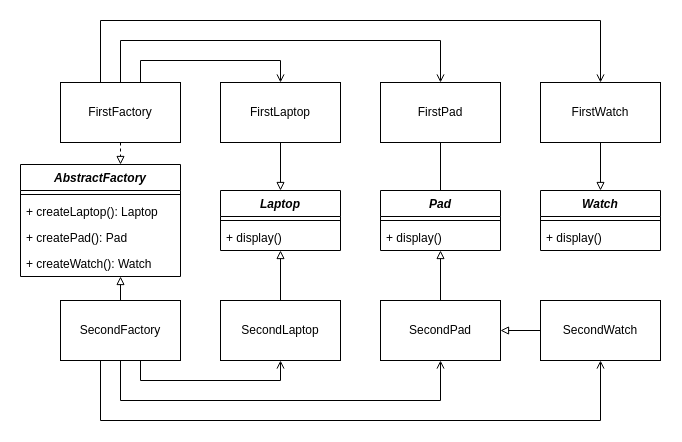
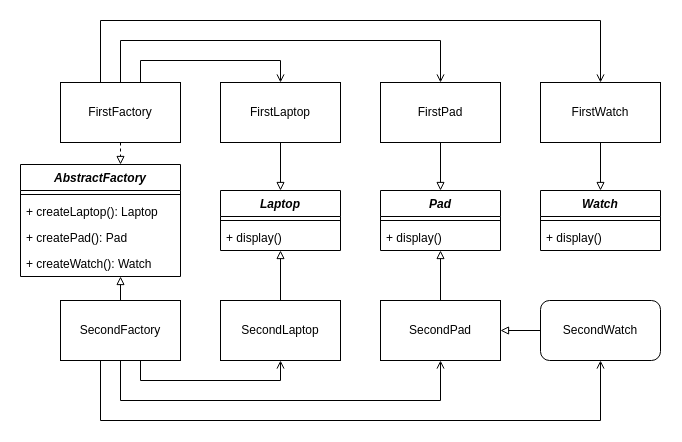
edge "FirstPad" -- "Pad": arrowhead none -> block
node "SecondWatch": shape rectangle -> rounded rectangle
